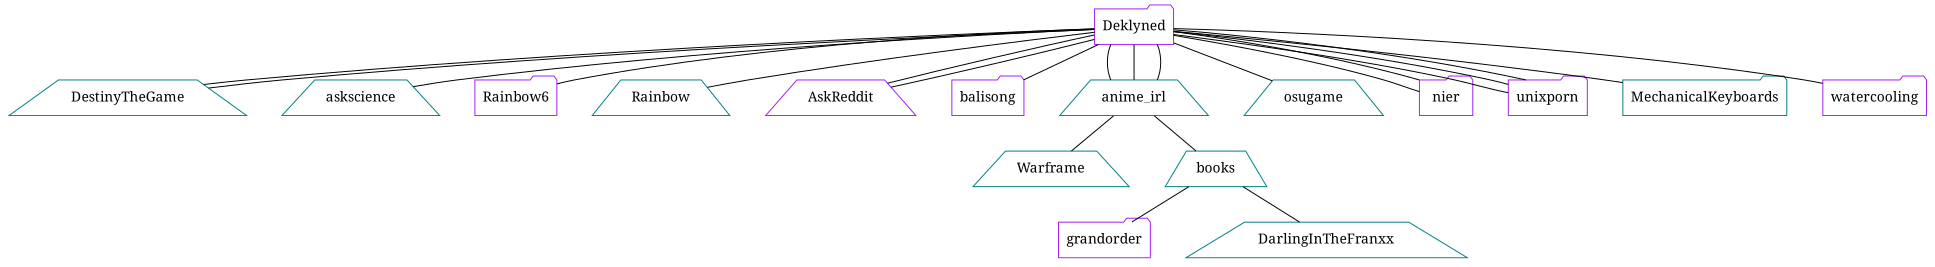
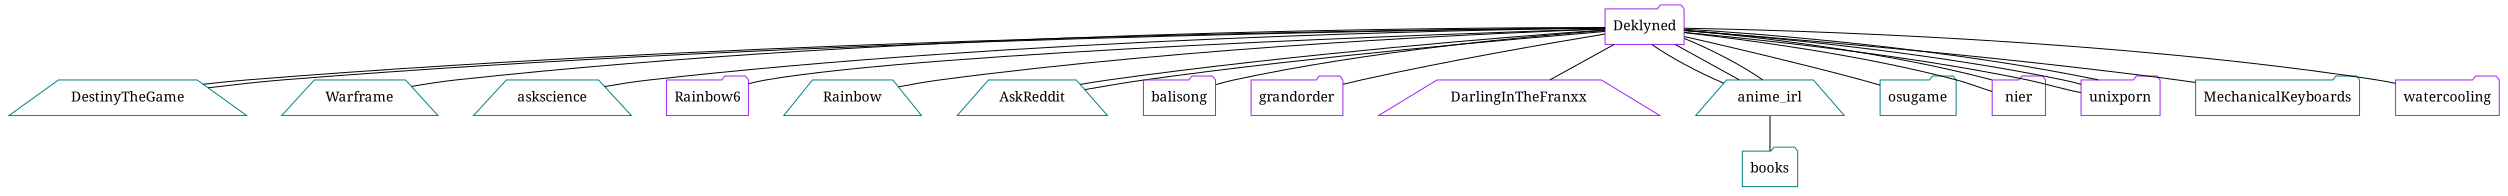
node "AskReddit": color purple -> teal
node "osugame": shape trapezium -> folder
edge "anime_irl" -- "Warframe": now "Deklyned" -- "Warframe"
node "books": shape trapezium -> folder
edge "books" -- "grandorder": now "Deklyned" -- "grandorder"
edge "books" -- "DarlingInTheFranxx": now "Deklyned" -- "DarlingInTheFranxx"
node "DarlingInTheFranxx": color teal -> purple
